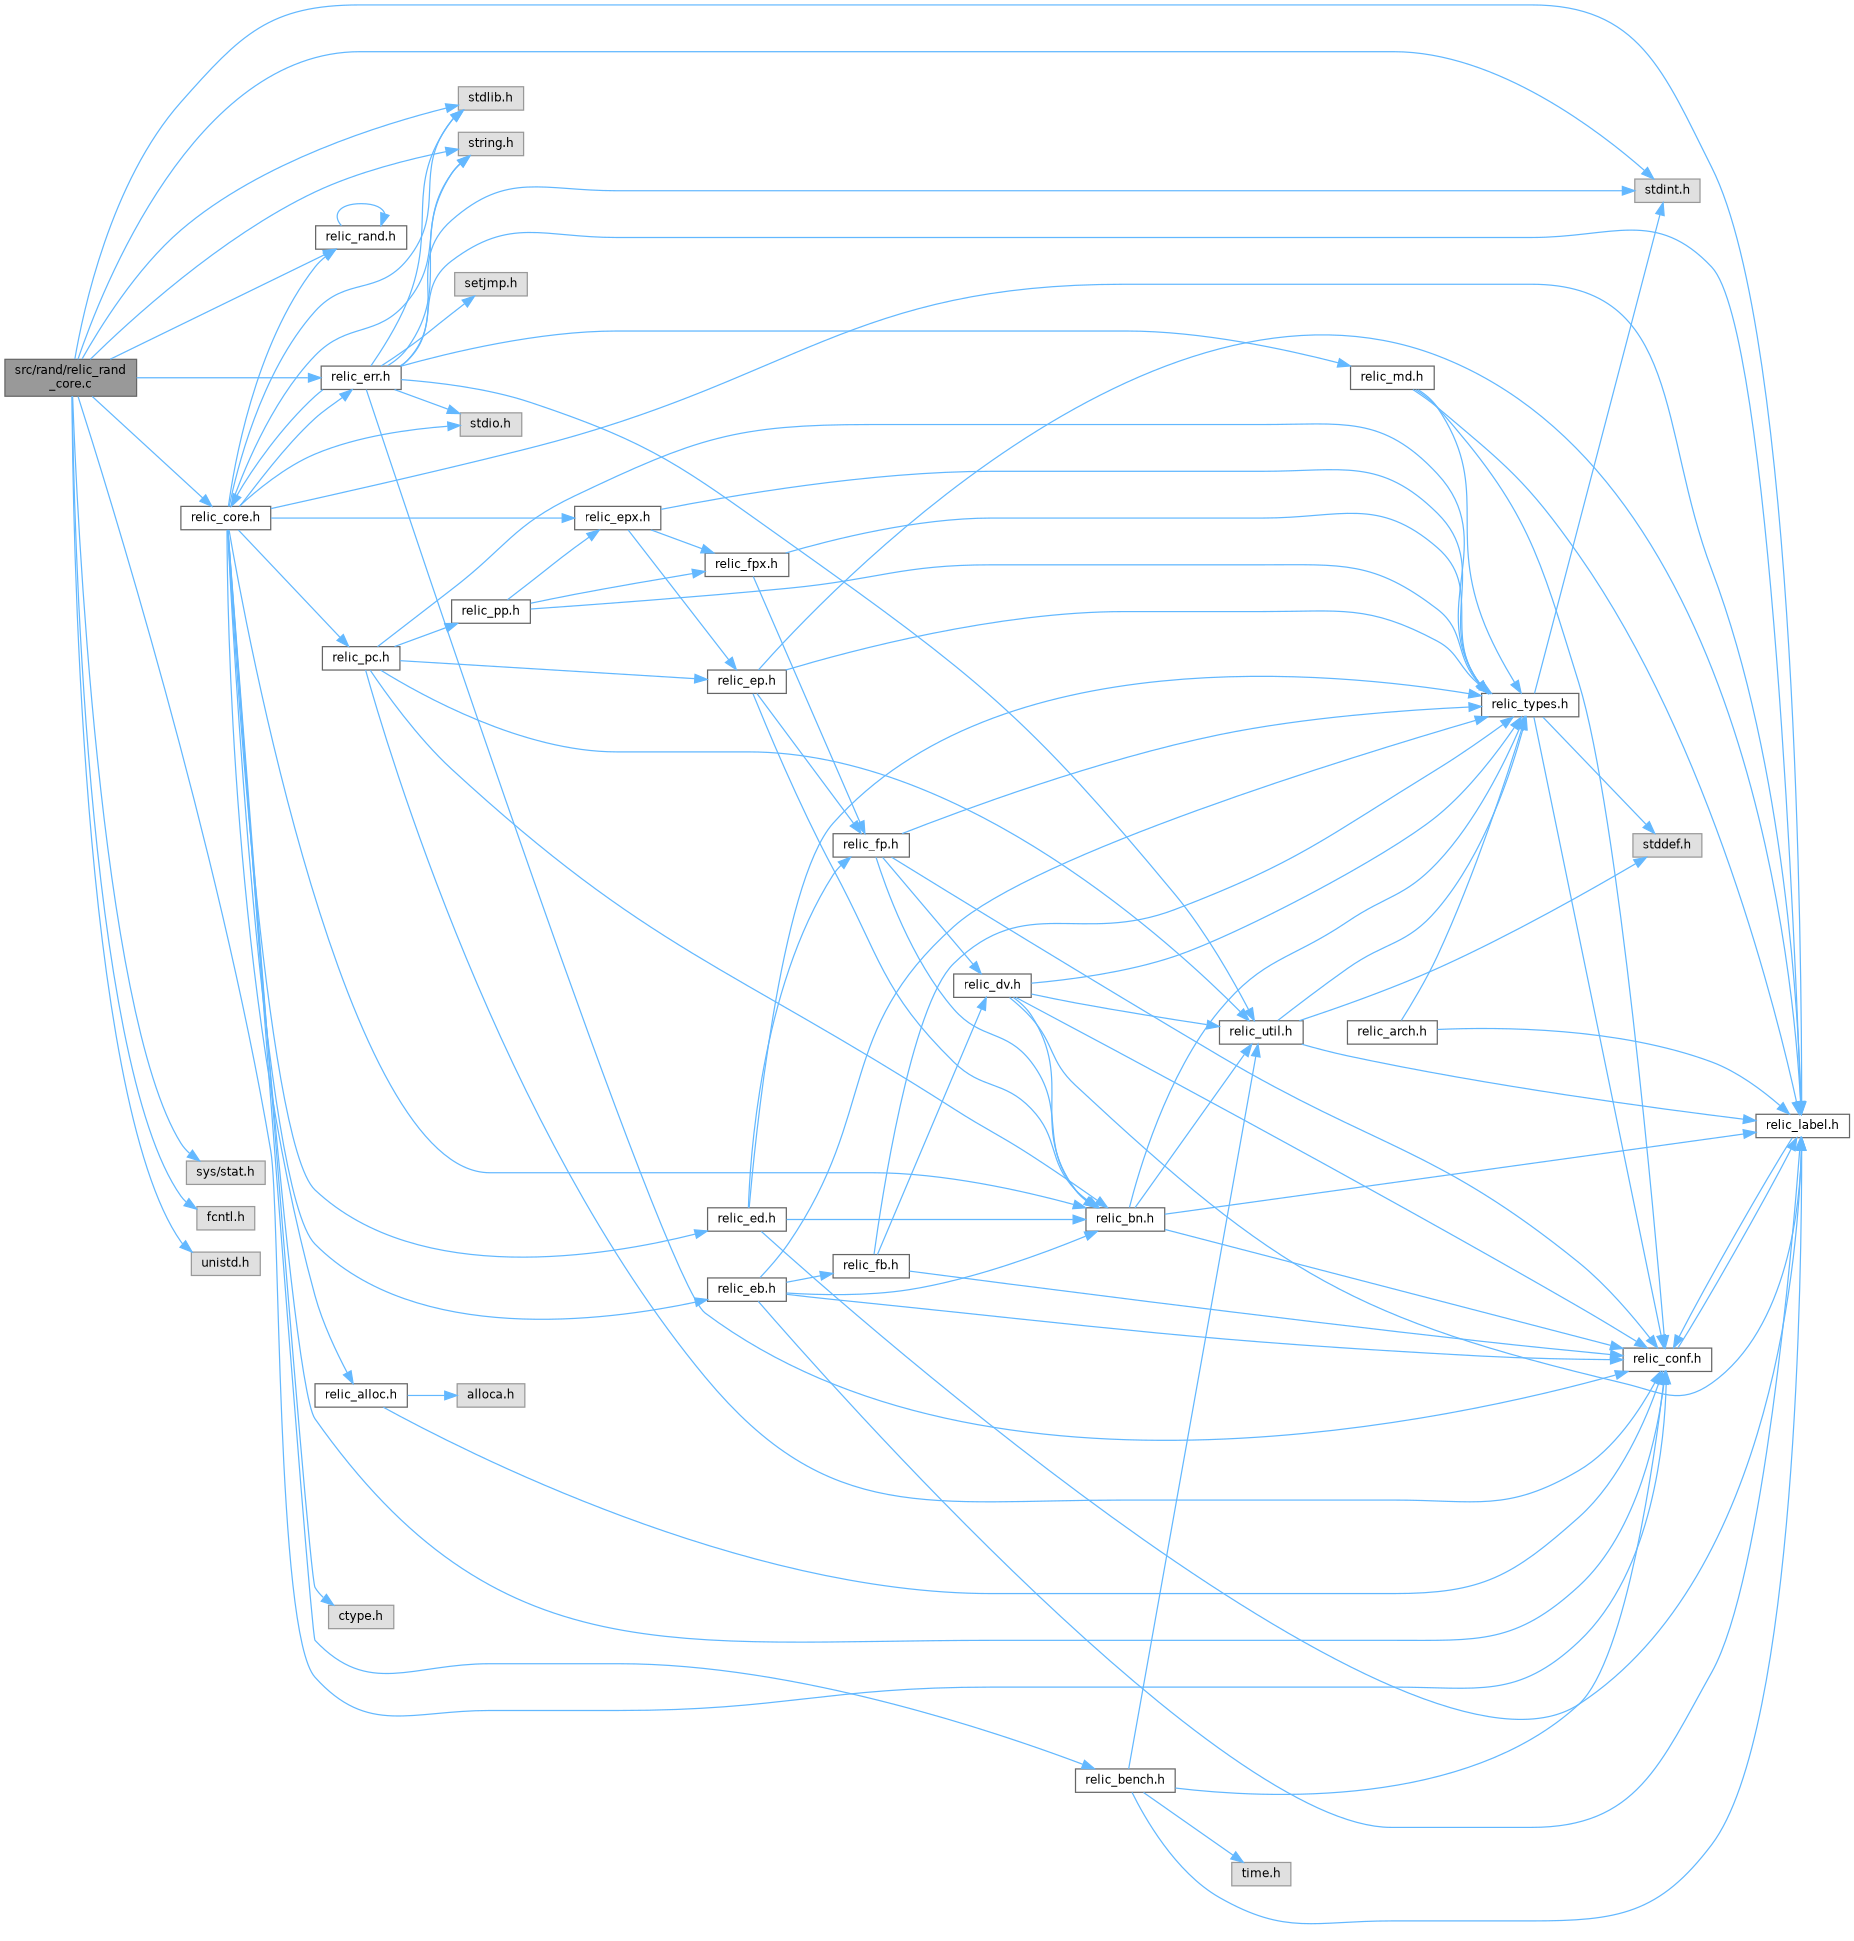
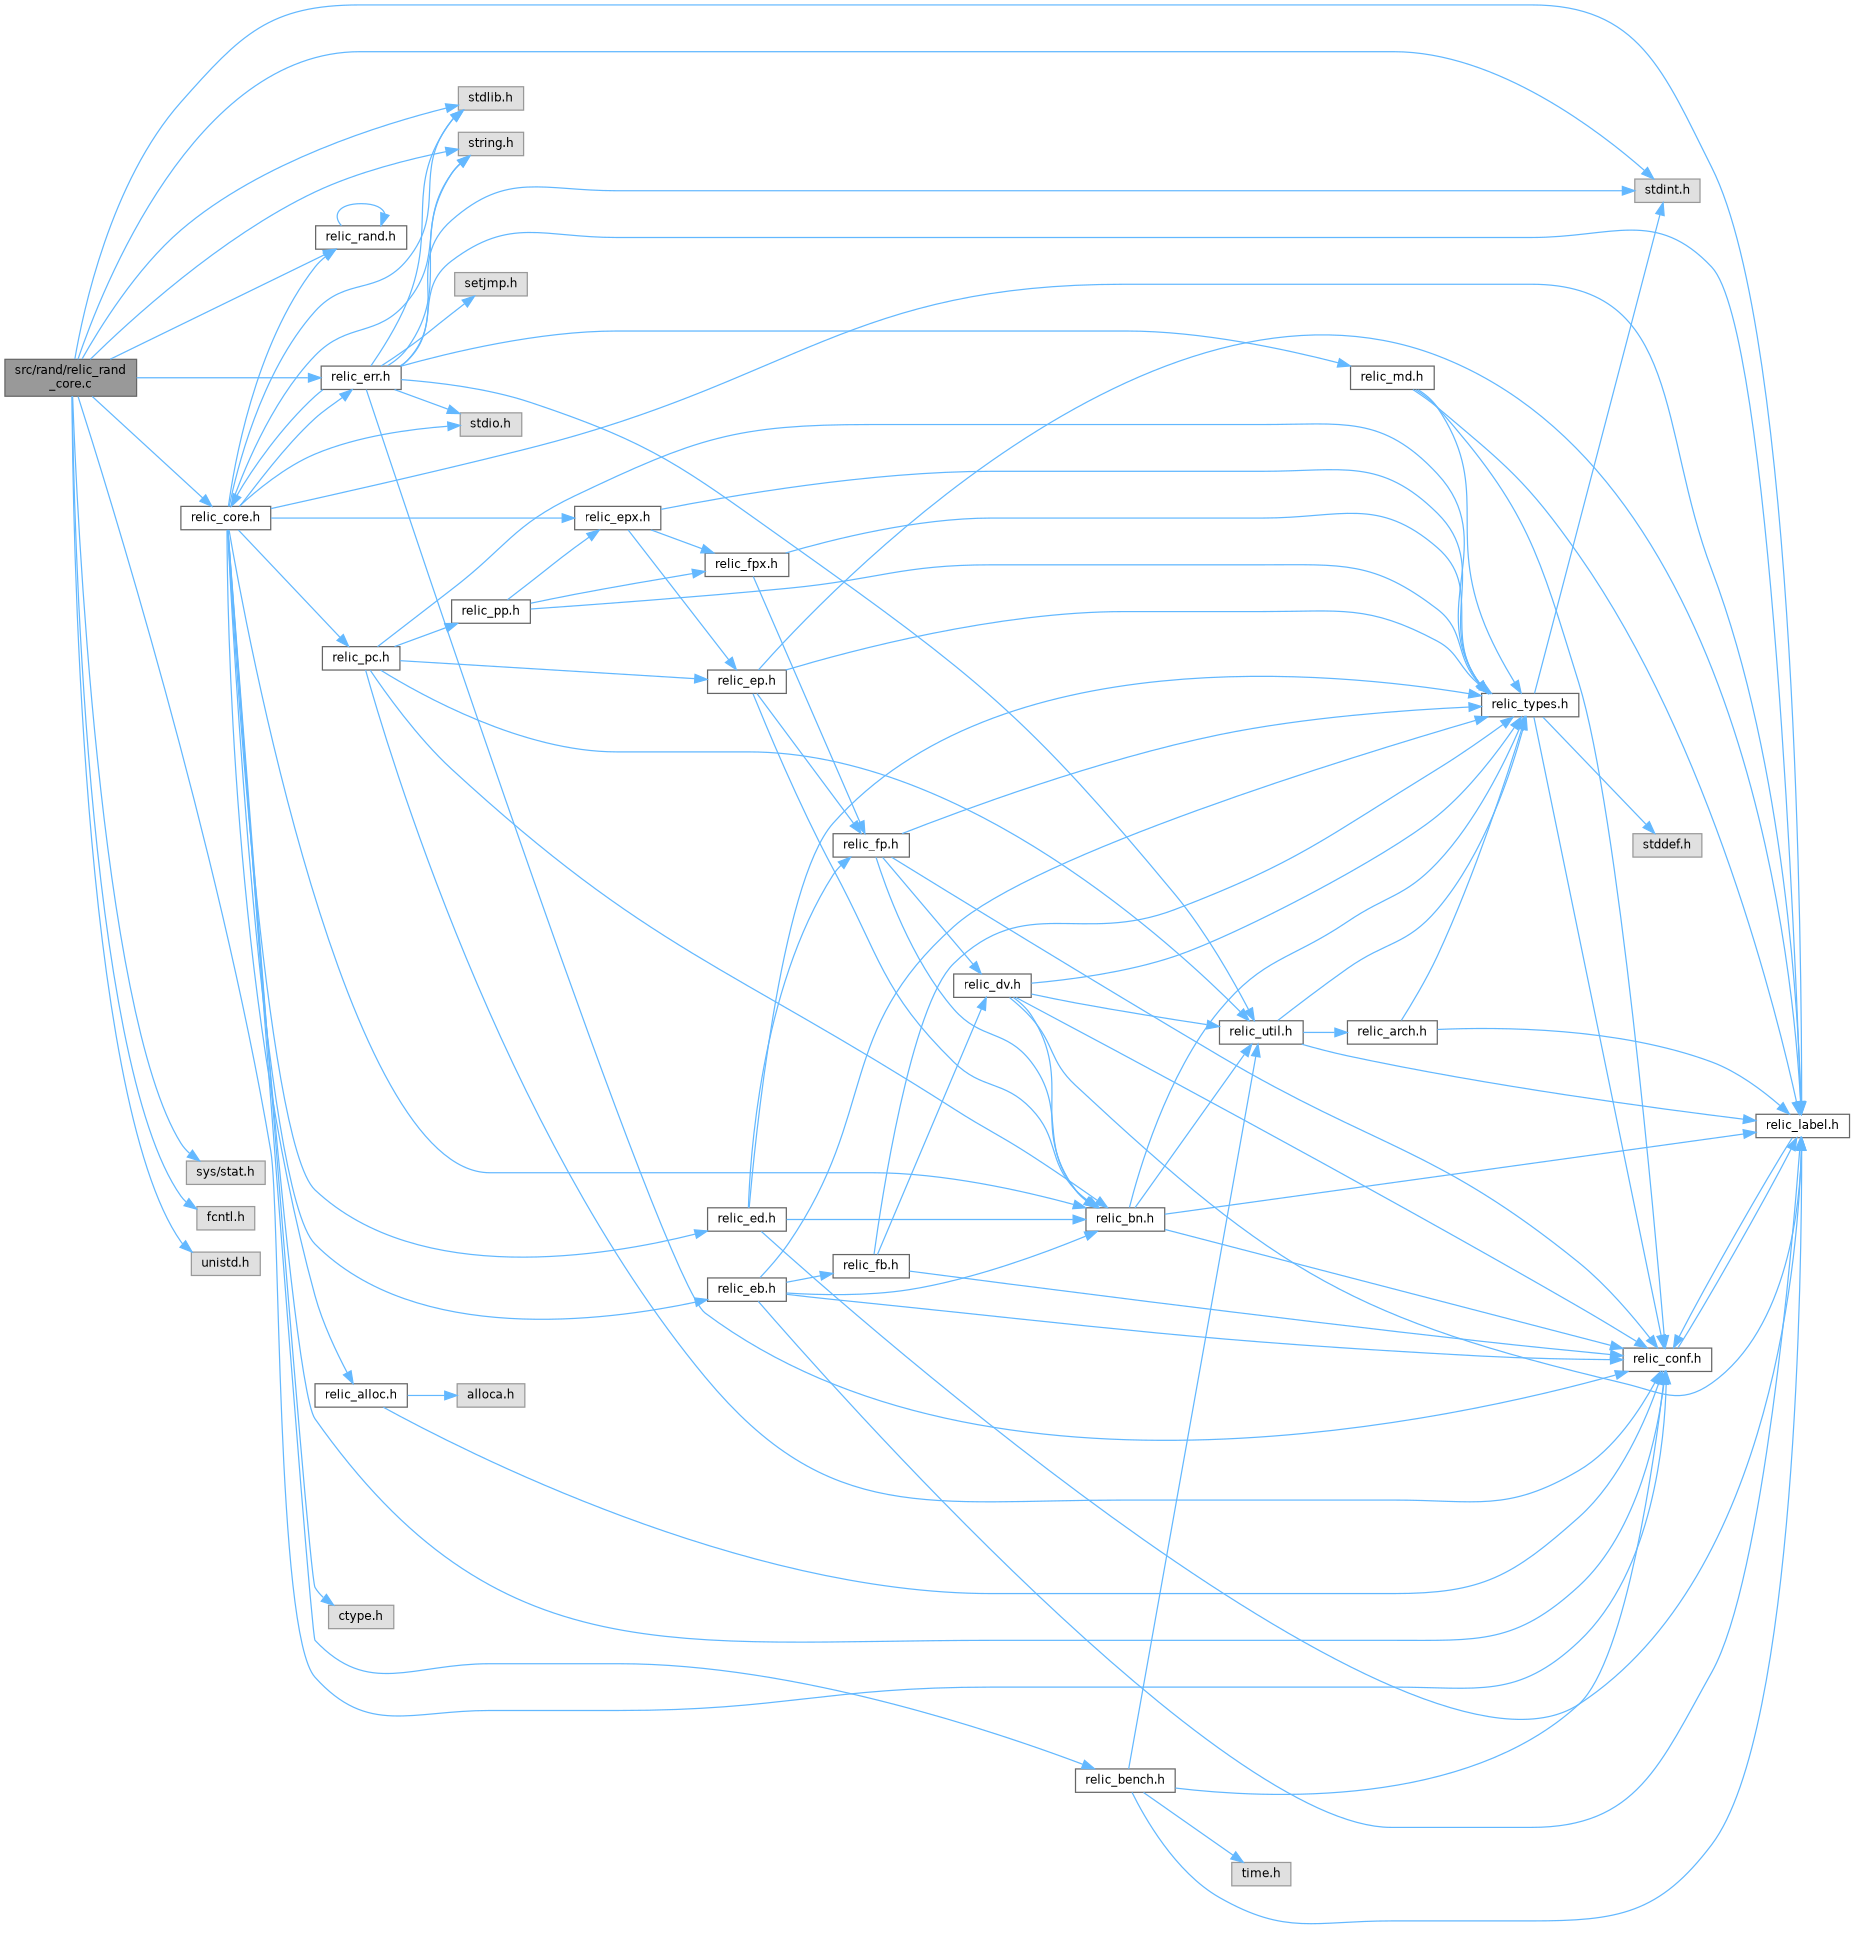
edge "relic_util.h" -> "stddef.h": now "relic_util.h" -> "relic_arch.h"
